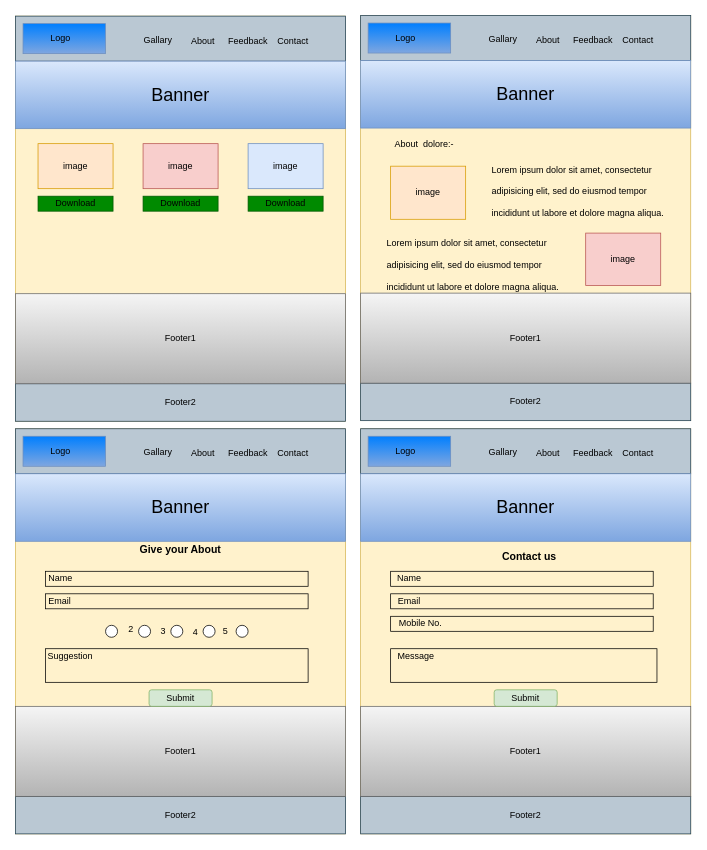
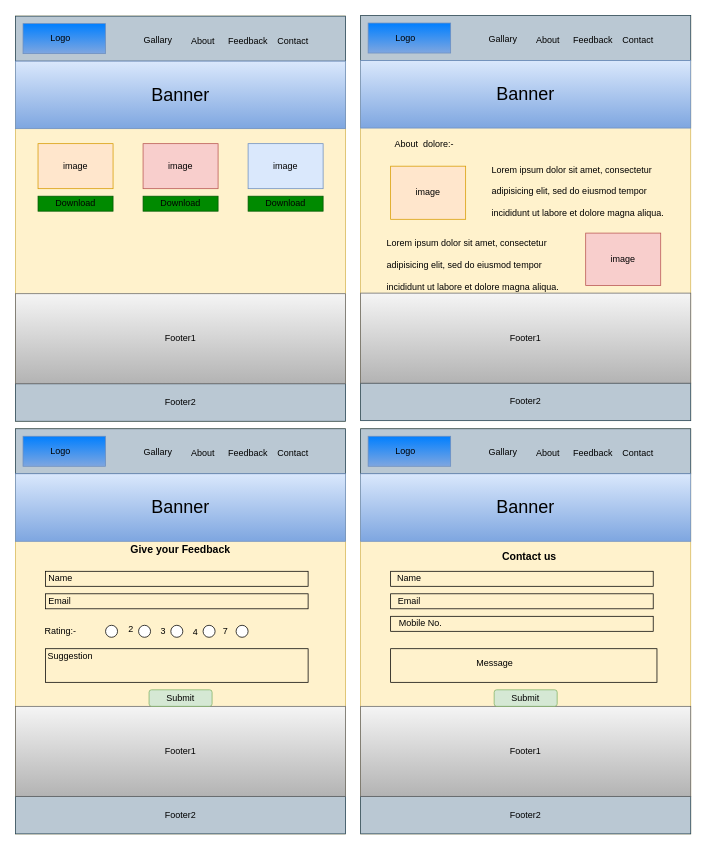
node "Give your About": label "Give your About" -> "Give your Feedback"
node "Rating:-": added
node "5": label "5" -> "7"
node "Message": moved (416, 656) -> (495, 664)
